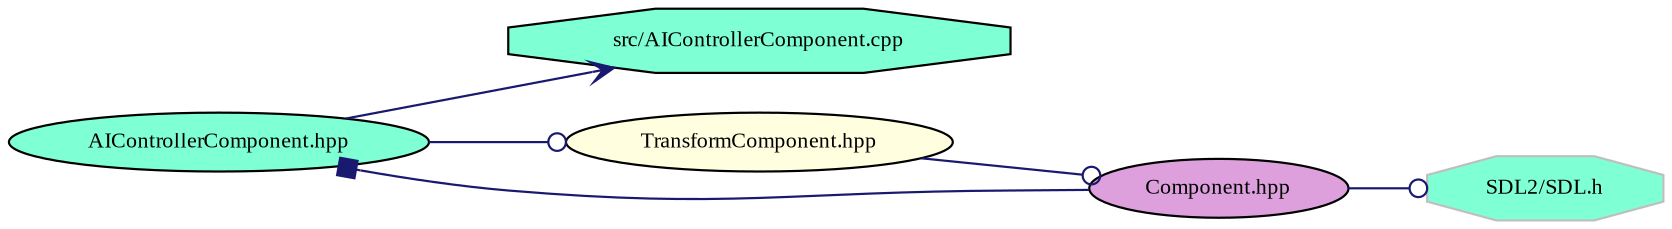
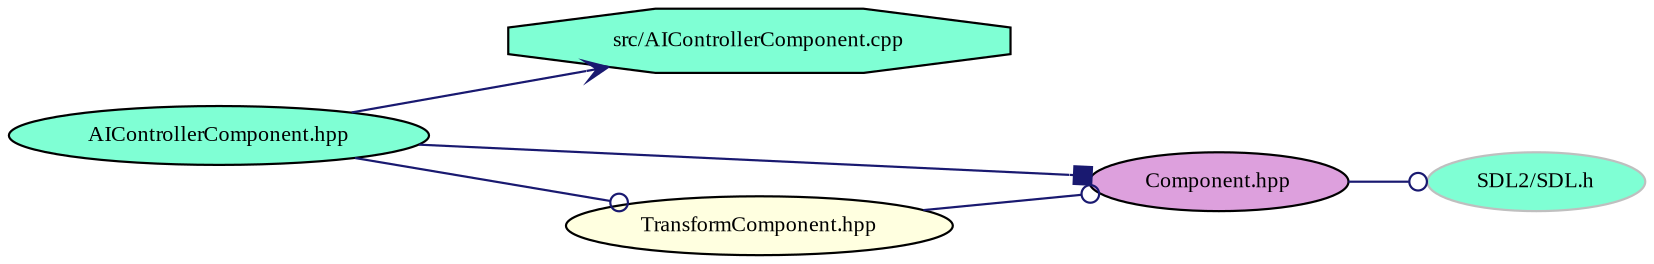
node "SDL2/SDL.h": shape octagon -> ellipse
edge "Component.hpp" -> "AIControllerComponent.hpp": reversed
